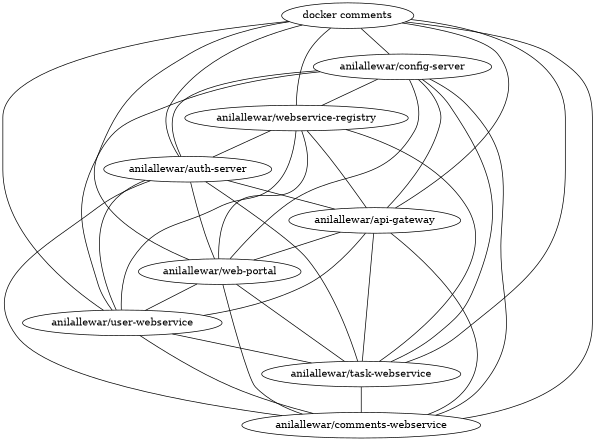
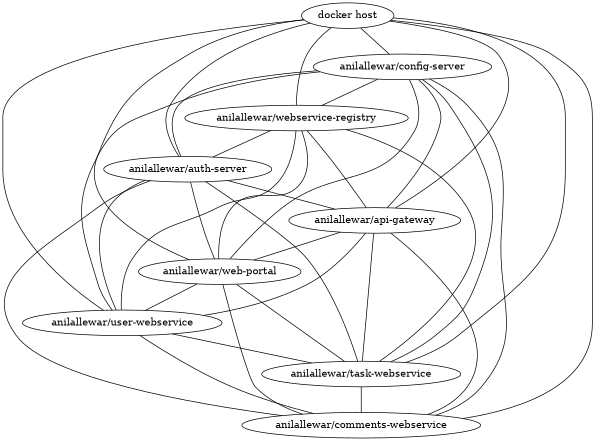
node "docker comments": label "docker comments" -> "docker host"
